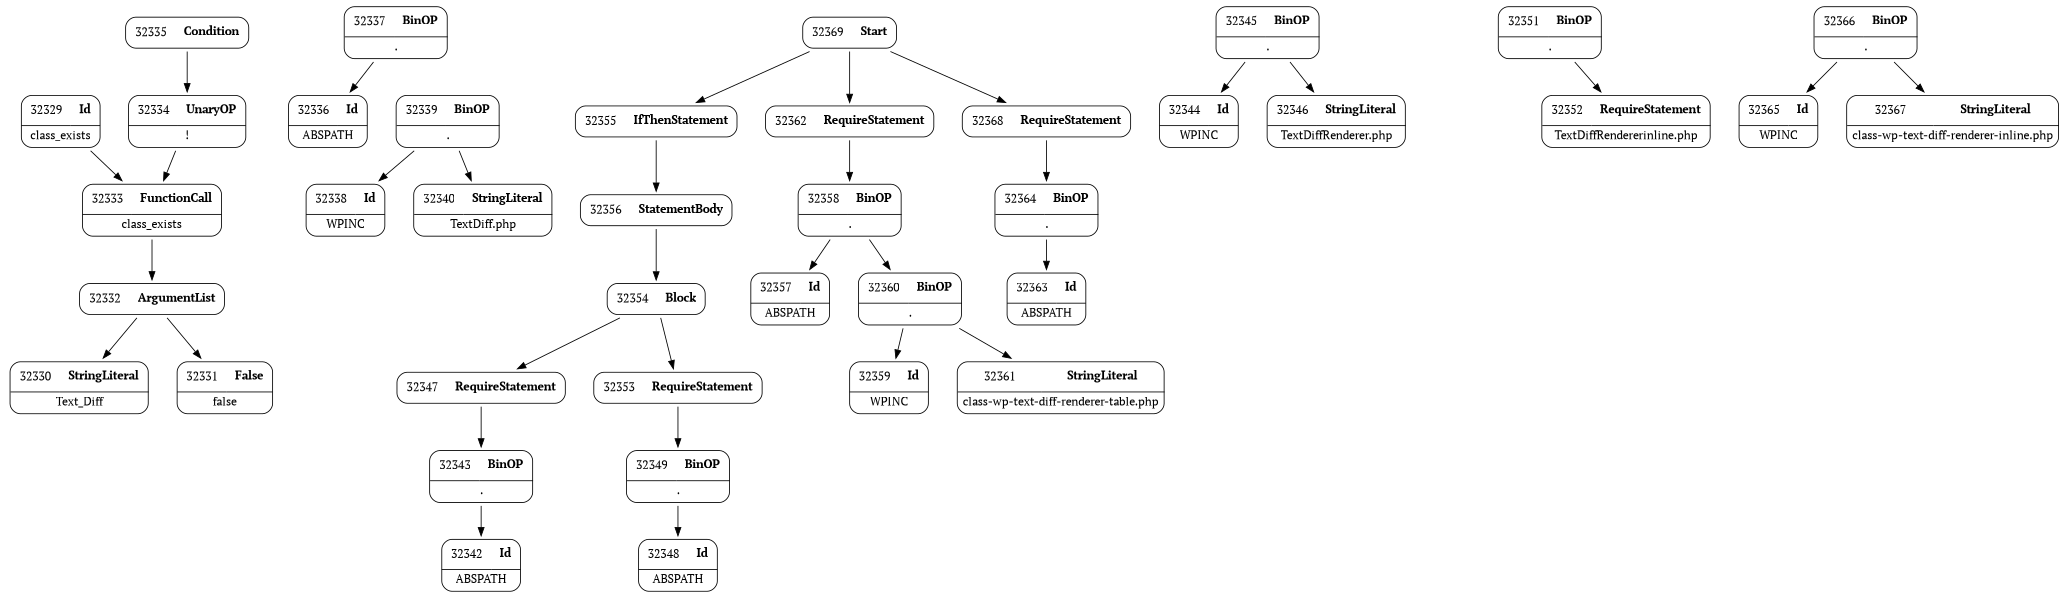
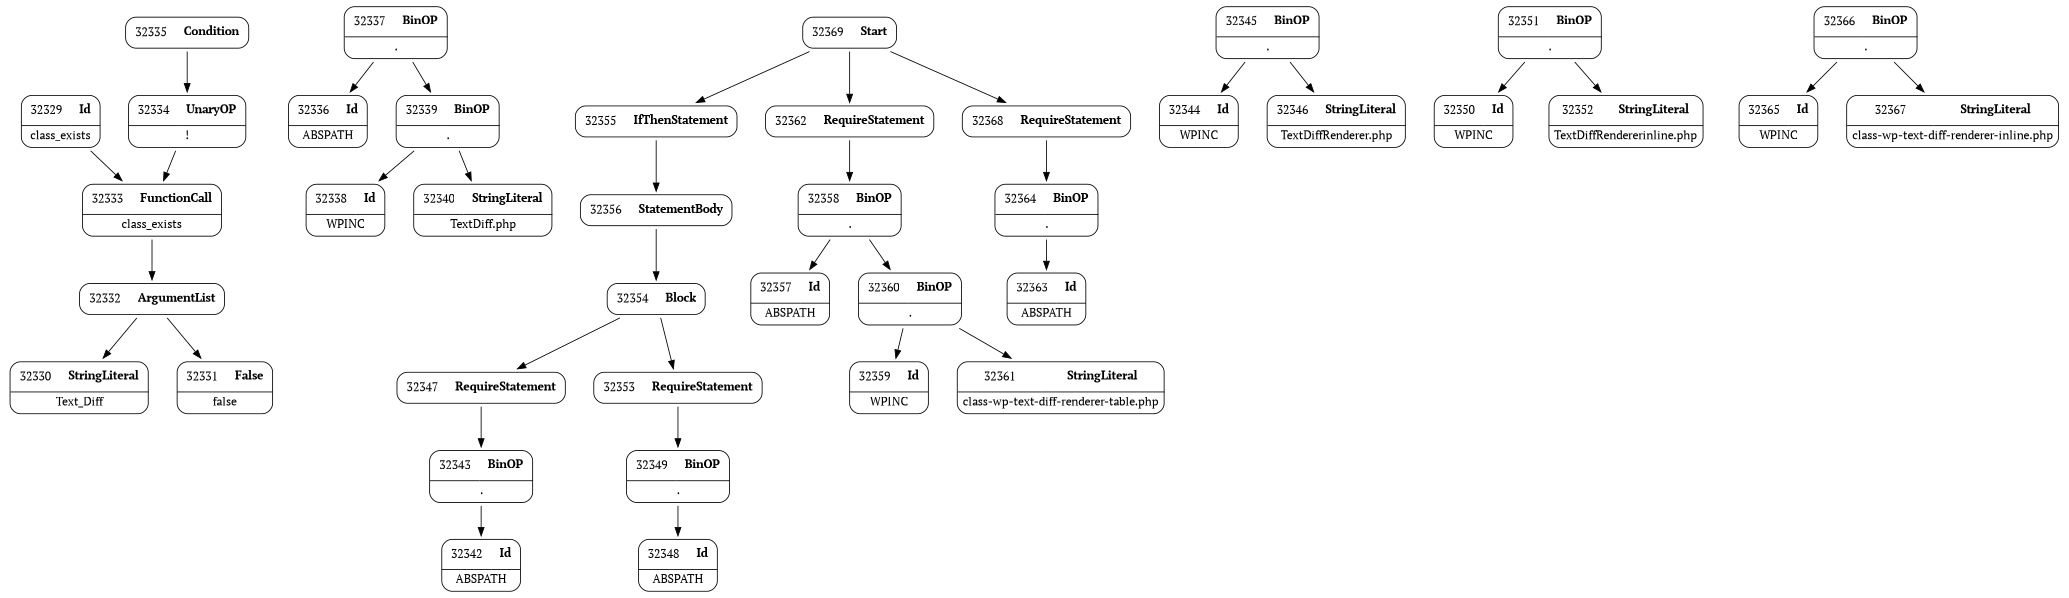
edge "32337" -> "32339": added
node "32352": text "RequireStatement" -> "StringLiteral"
node "32350": added
